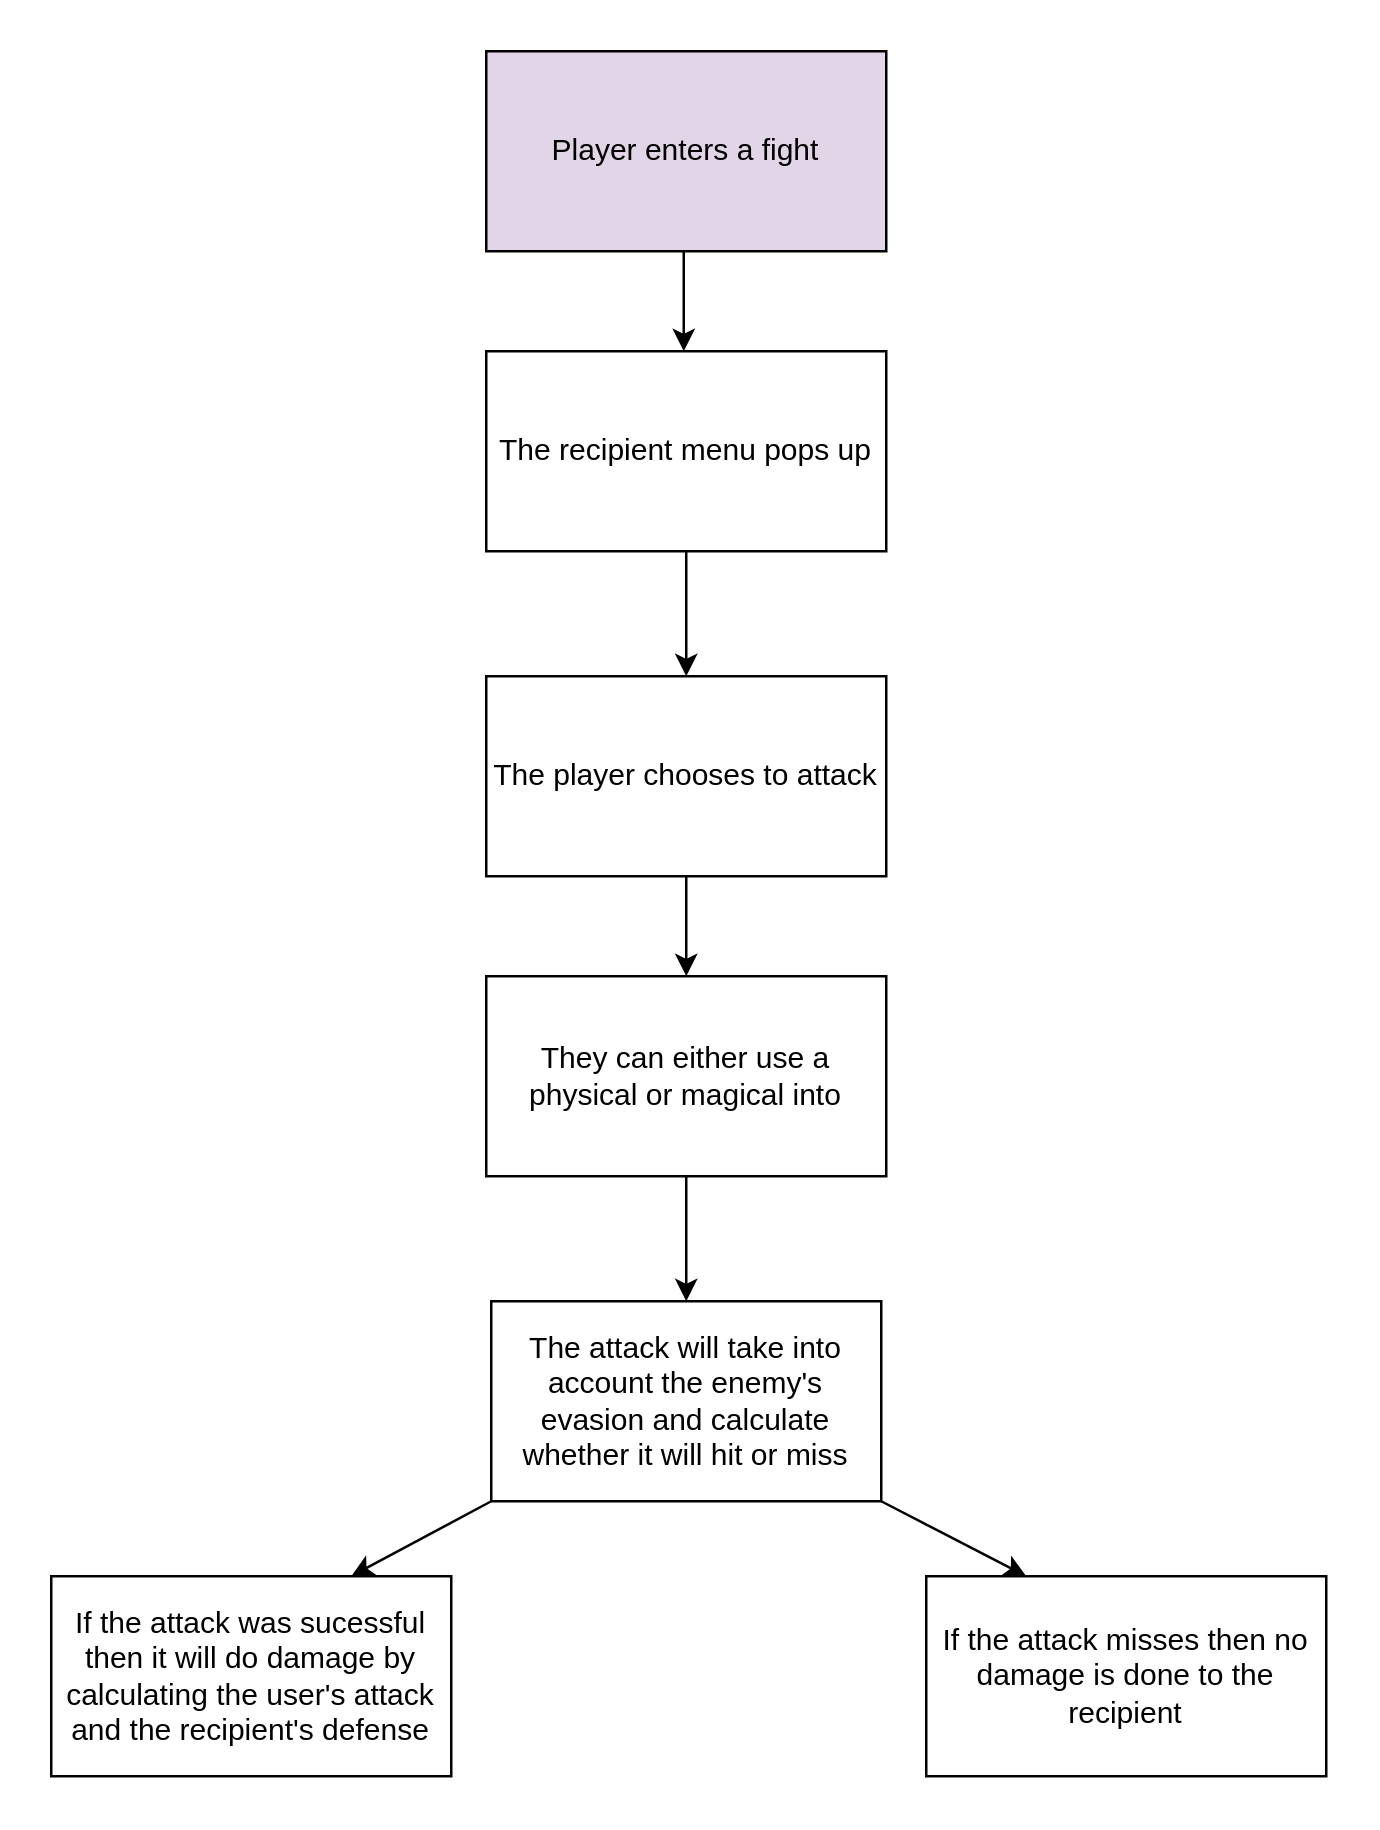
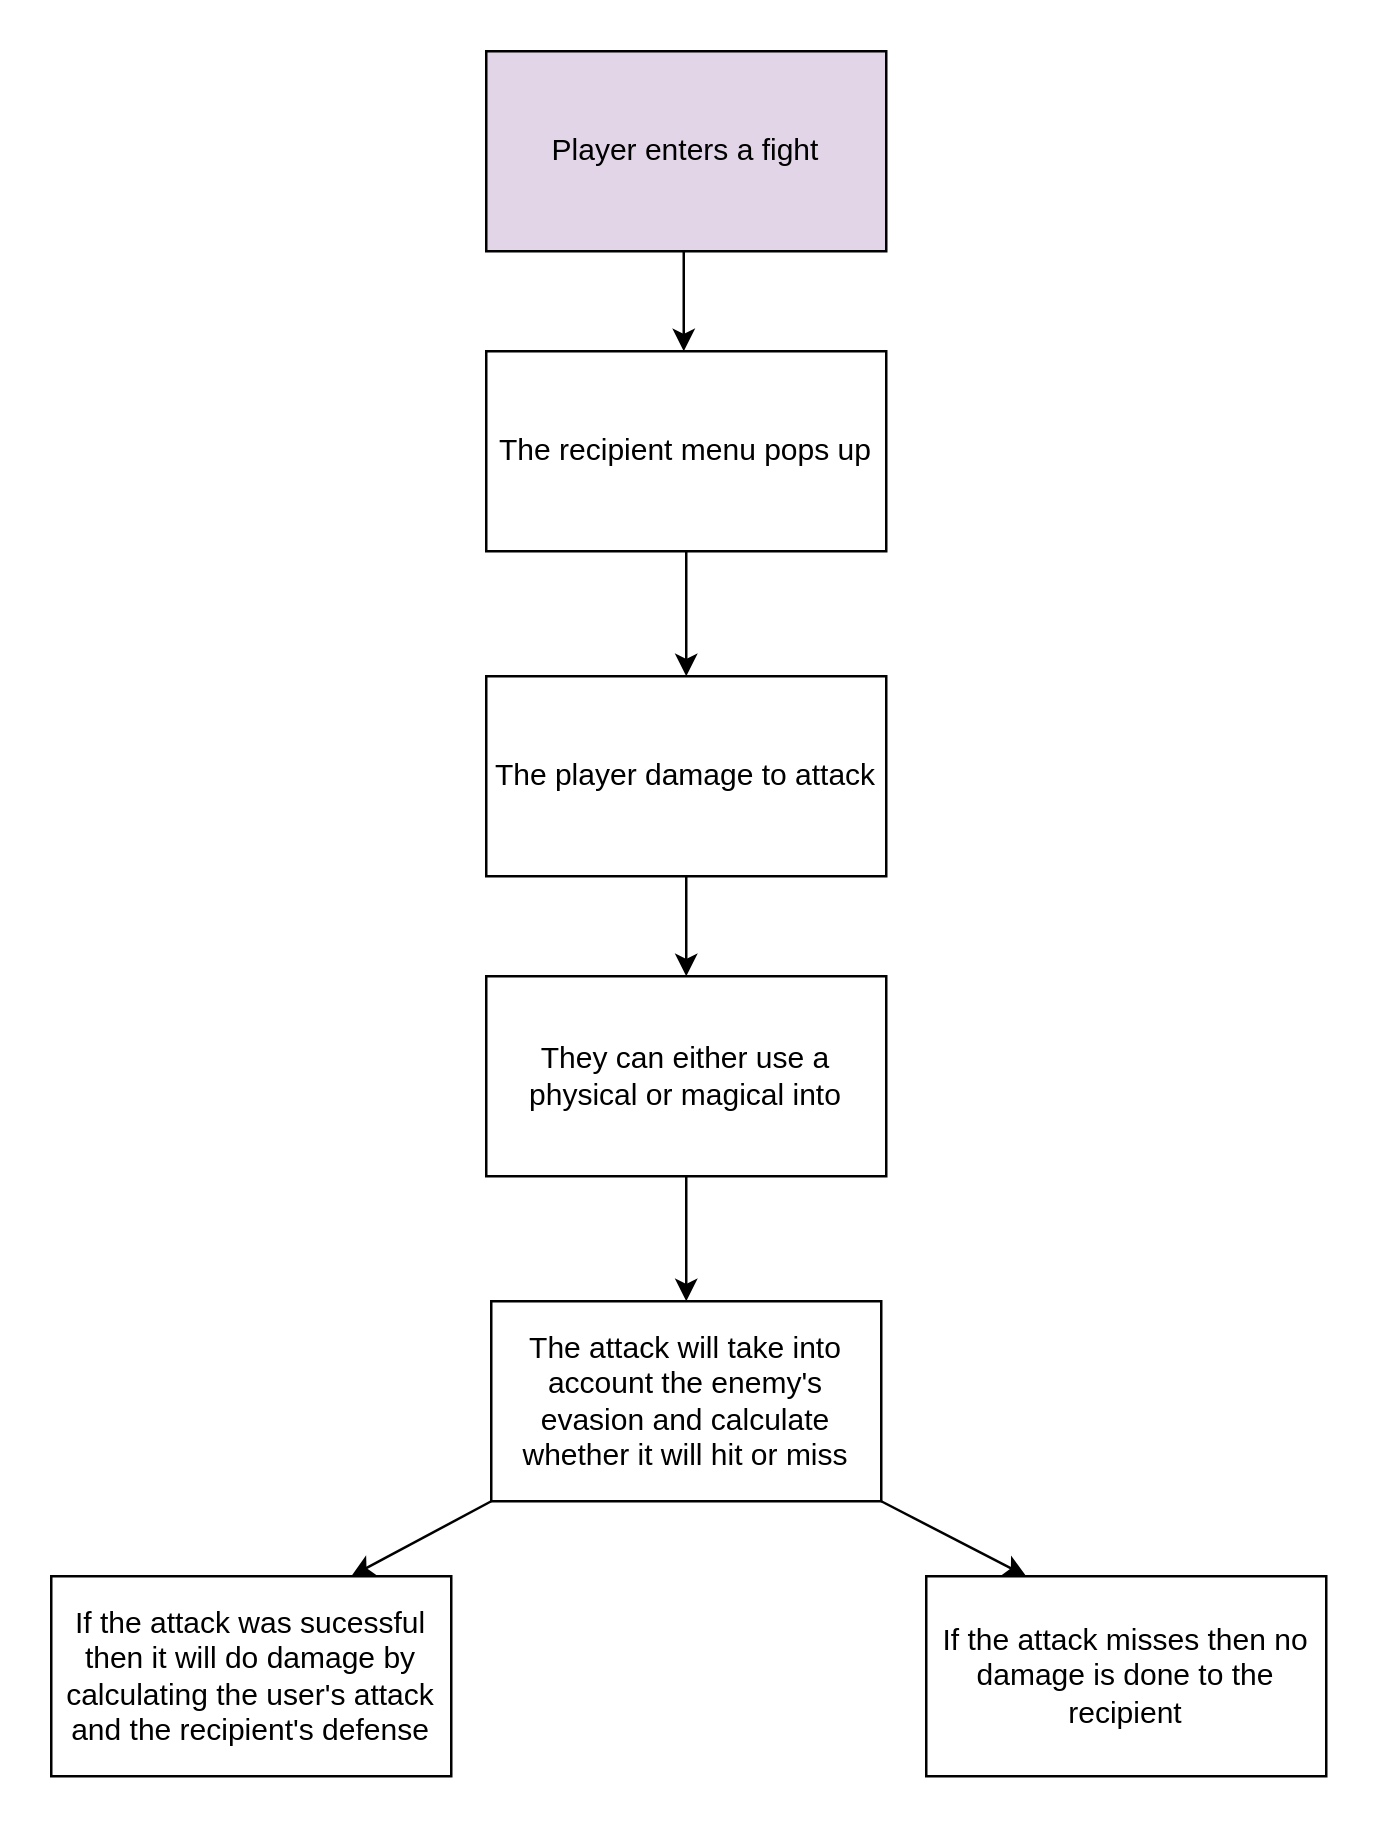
node "The player chooses to attack": label "The player chooses to attack" -> "The player damage to attack"
